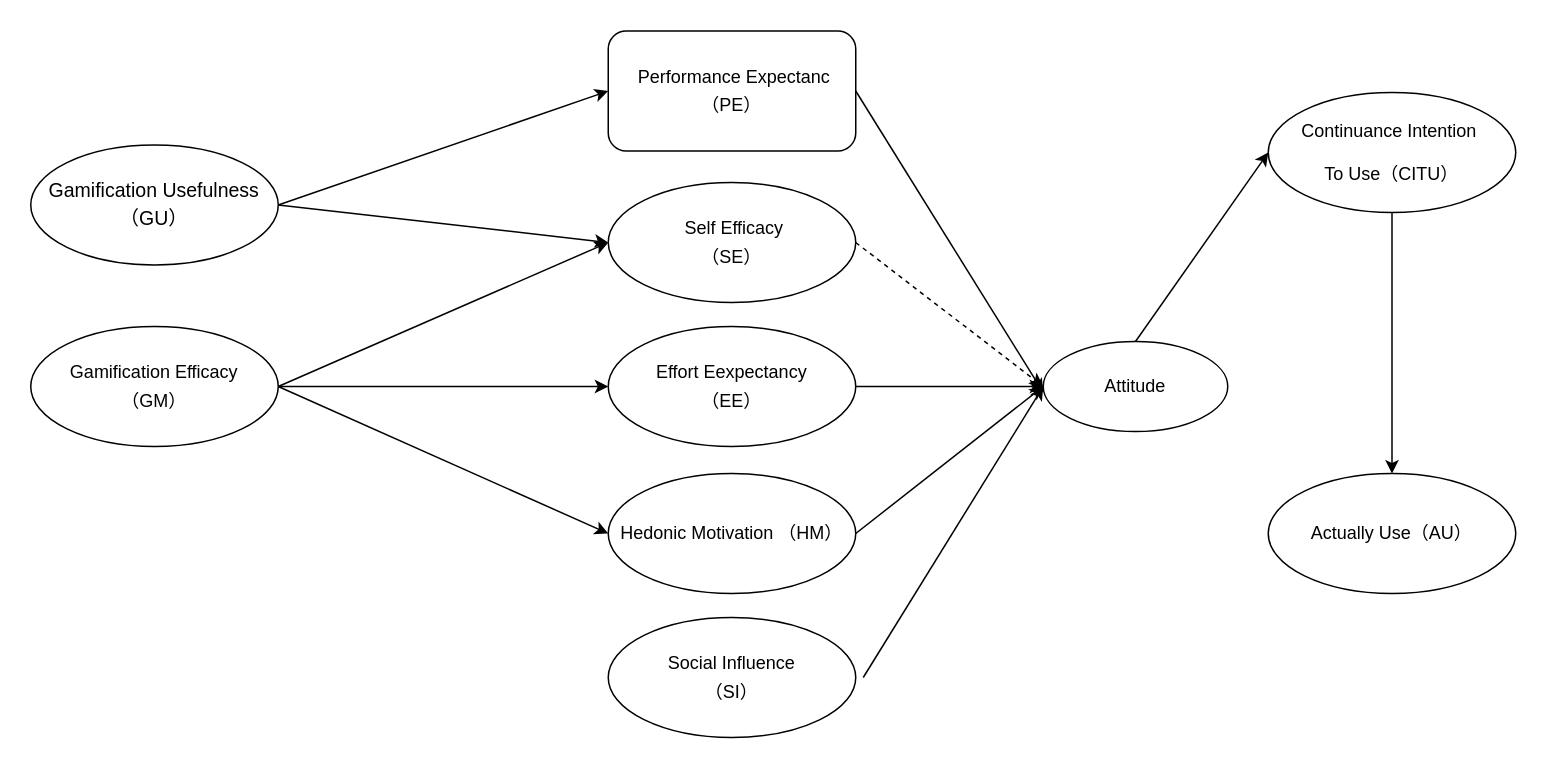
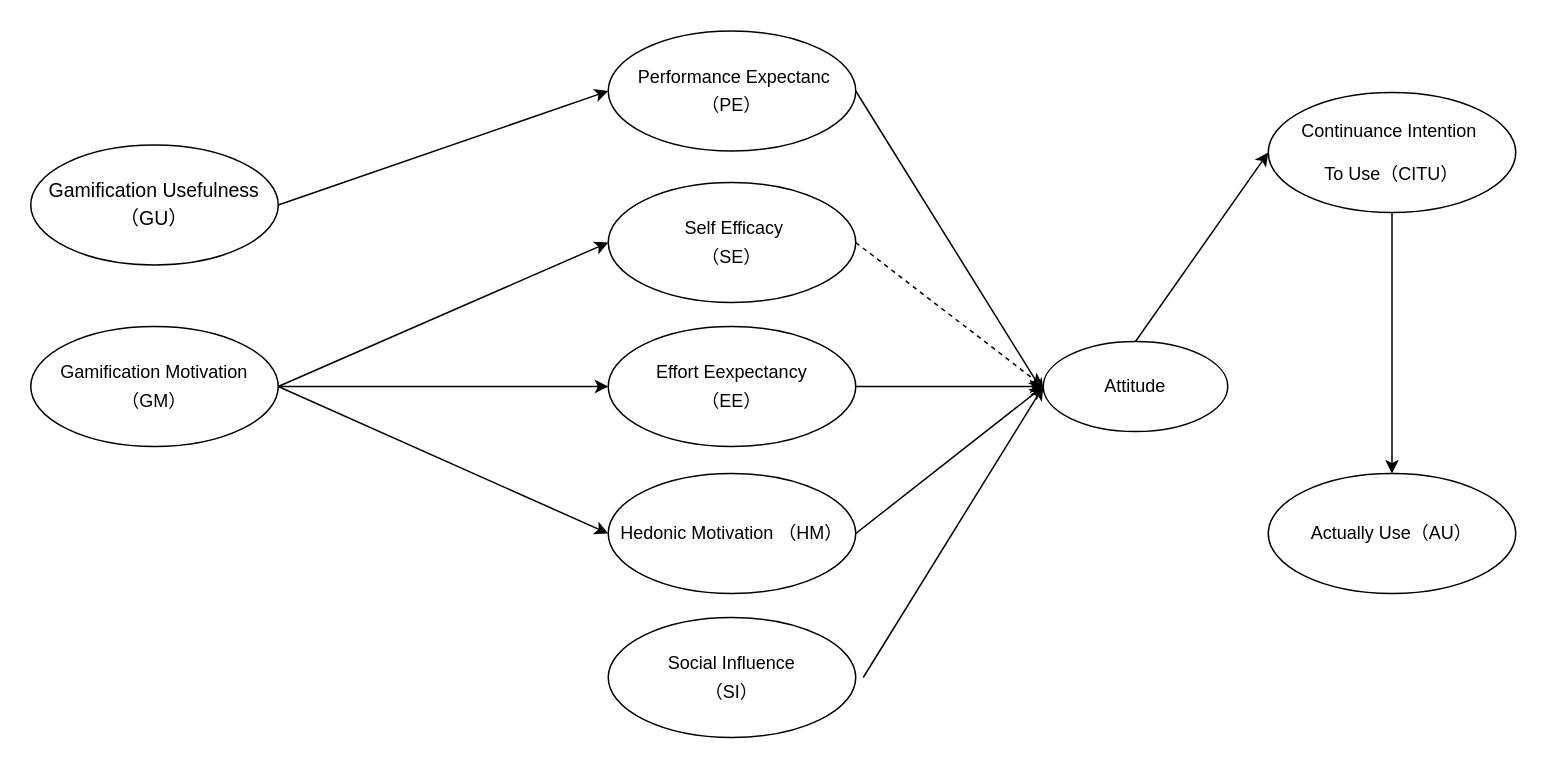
node "Performance Expectanc（PE）": shape rounded rectangle -> ellipse
edge "Gamification Usefulness（GU）" -> "Self Efficacy（SE）": removed
node "Gamification Efficacy（GM）": label "Gamification Efficacy（GM）" -> "Gamification Motivation（GM）"
